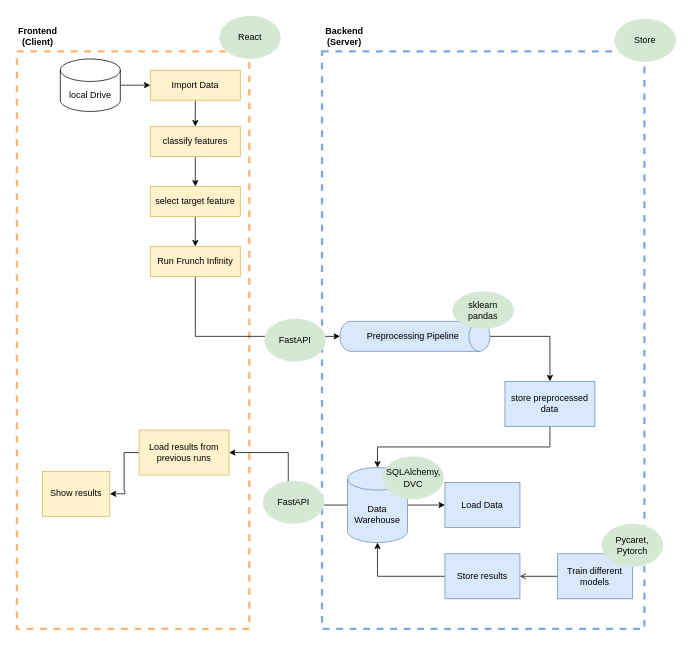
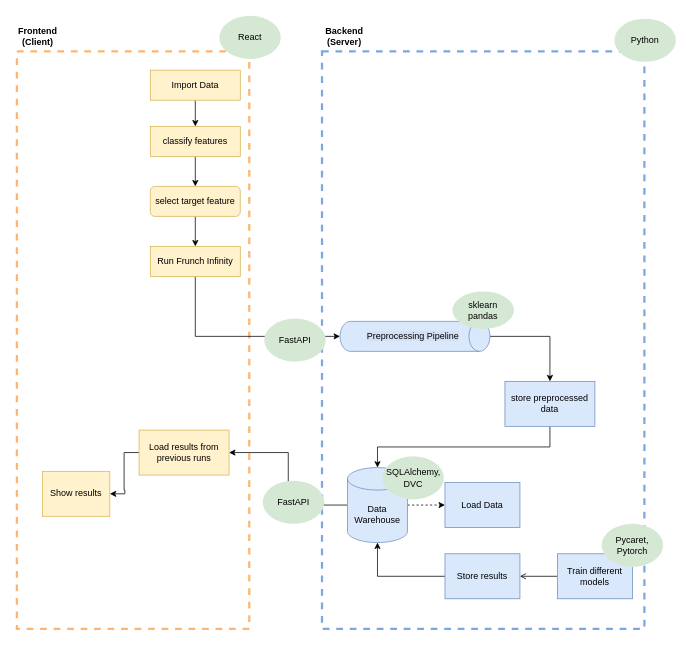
node "Store": label "Store" -> "Python"
node "local Drive": removed
edge "local Drive" -> "Import Data": removed
node "select target feature": shape rectangle -> rounded rectangle
edge "Data Warehouse" -> "Load Data": style solid -> dashed
